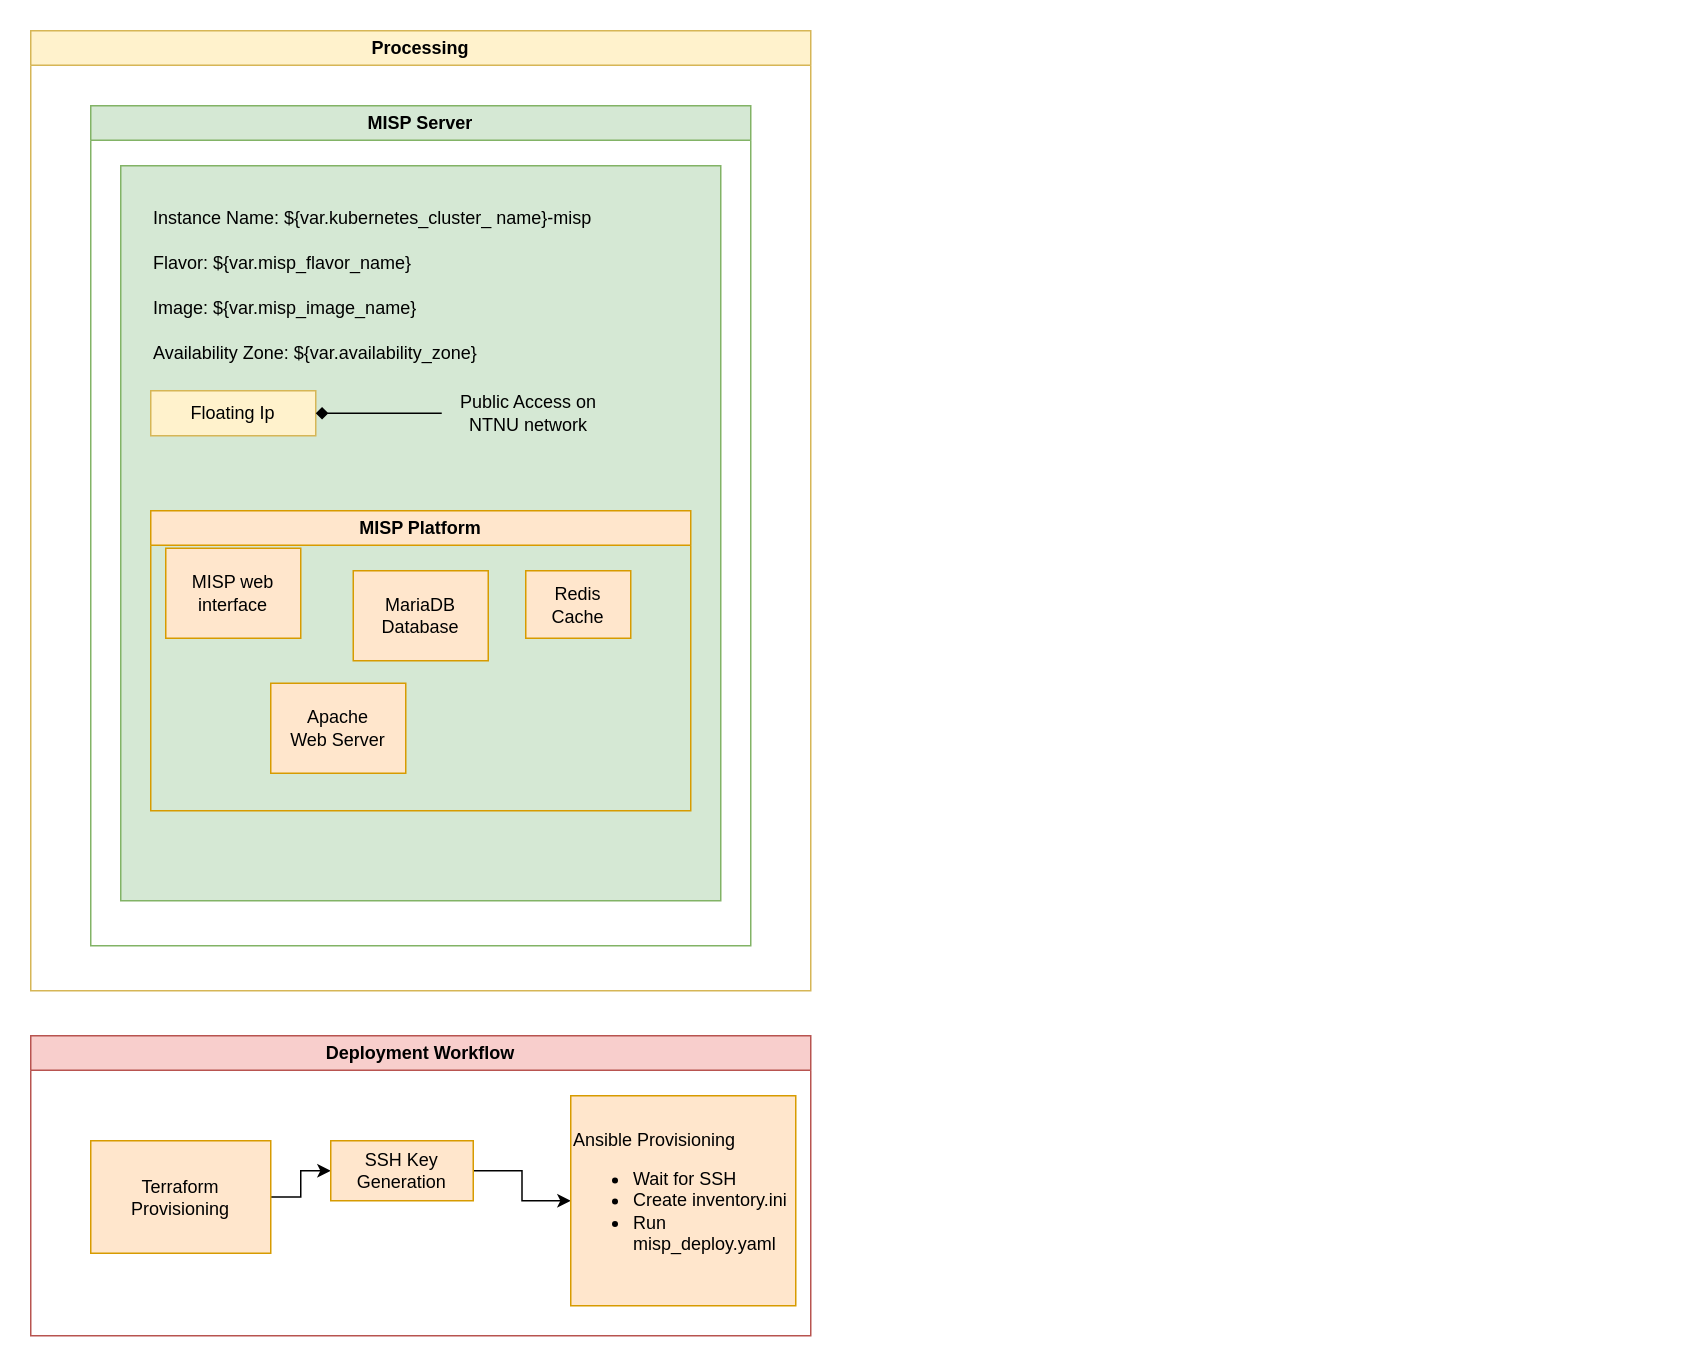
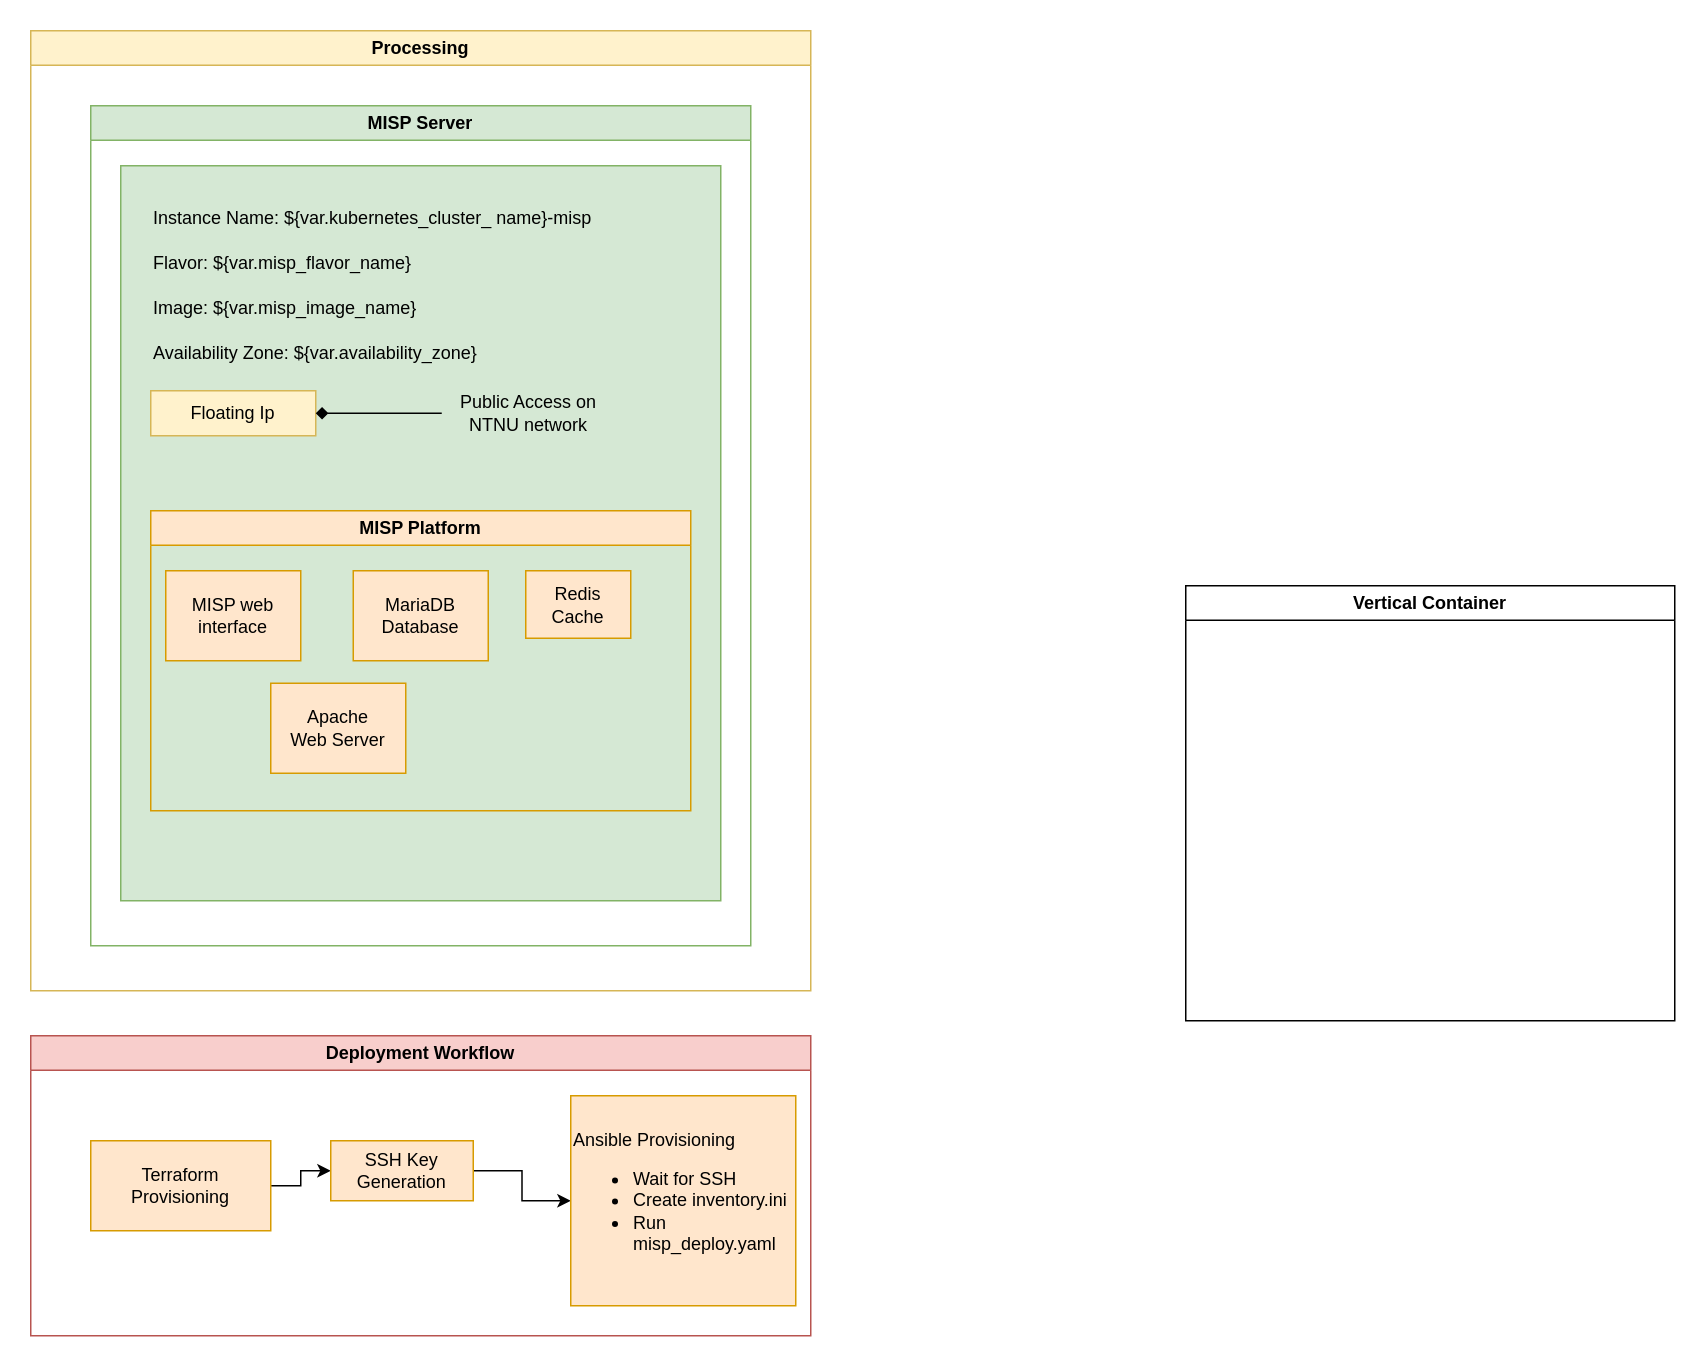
node "MISP web interface": moved (233, 593) -> (233, 616)
node "Vertical Container": added
node "Terraform Provisioning": size 180x113 -> 180x90
